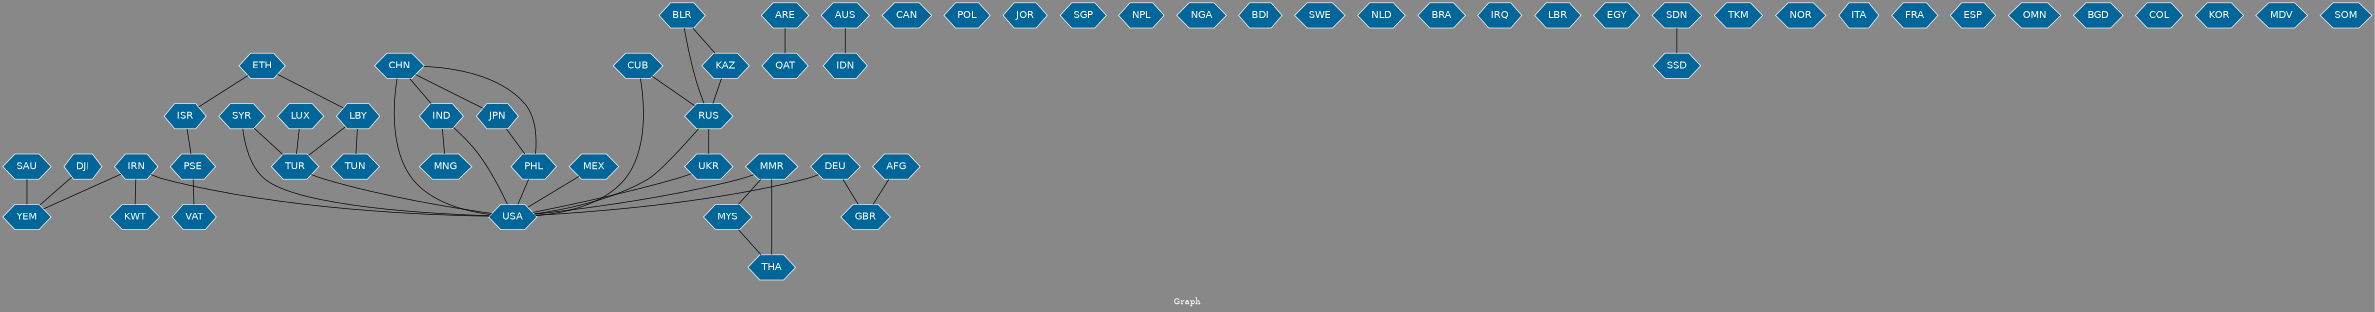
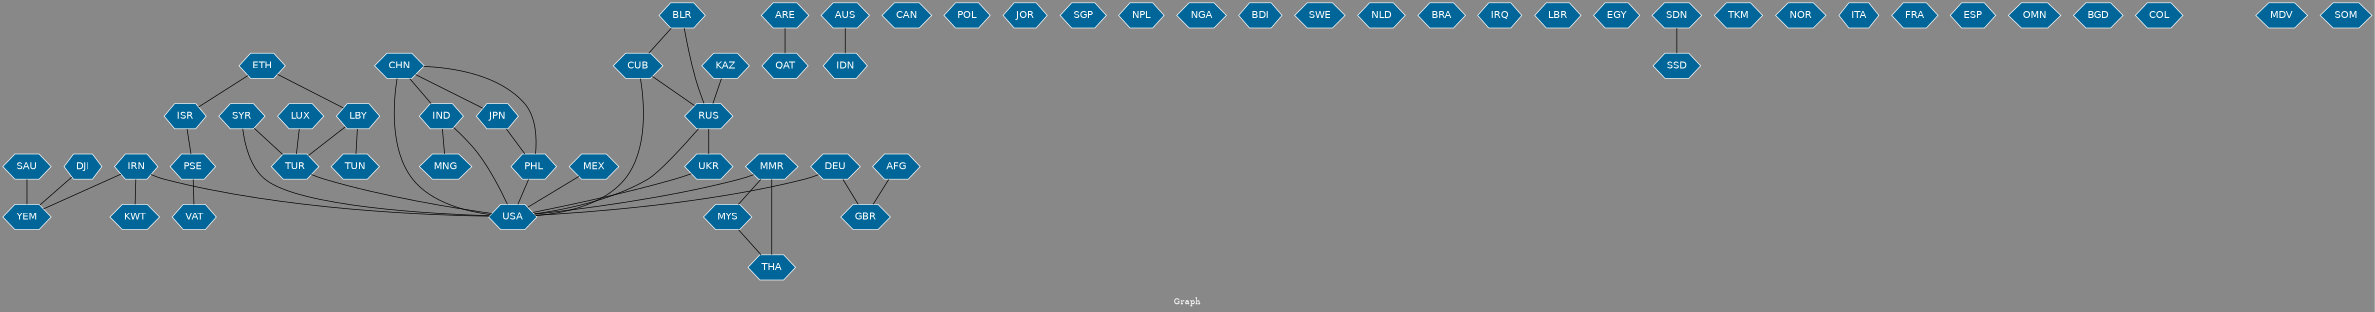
node "KOR": removed
edge "BLR" -- "KAZ": now "BLR" -- "CUB"
